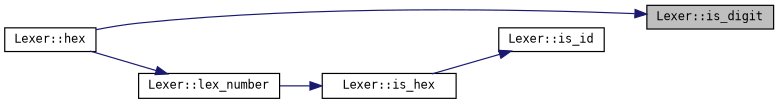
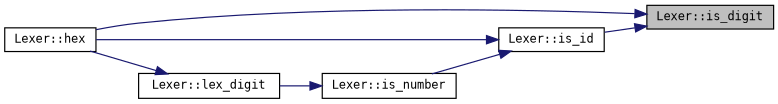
edge "Lexer::is_id" -> "Lexer::is_digit": added
edge "Lexer::hex" -> "Lexer::is_id": added
node "Lexer::lex_number": label "Lexer::lex_number" -> "Lexer::lex_digit"
node "Lexer::is_hex": label "Lexer::is_hex" -> "Lexer::is_number"
